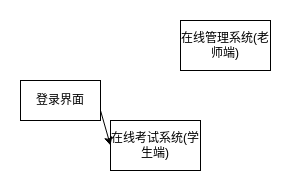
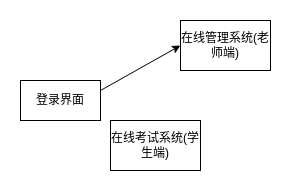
edge "登录界面" -> "在线管理系统(老师端)": added
edge "登录界面" -> "在线考试系统(学生端)": removed
